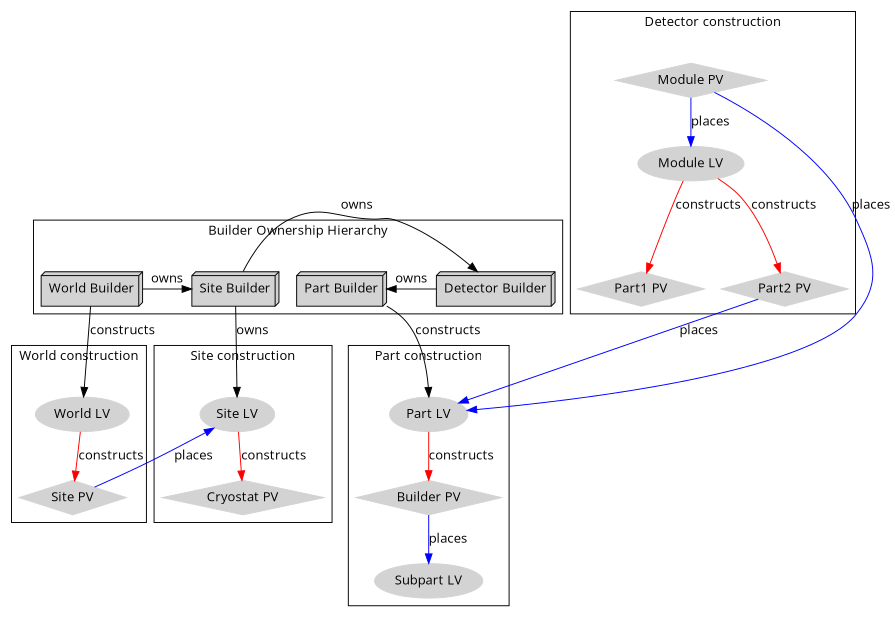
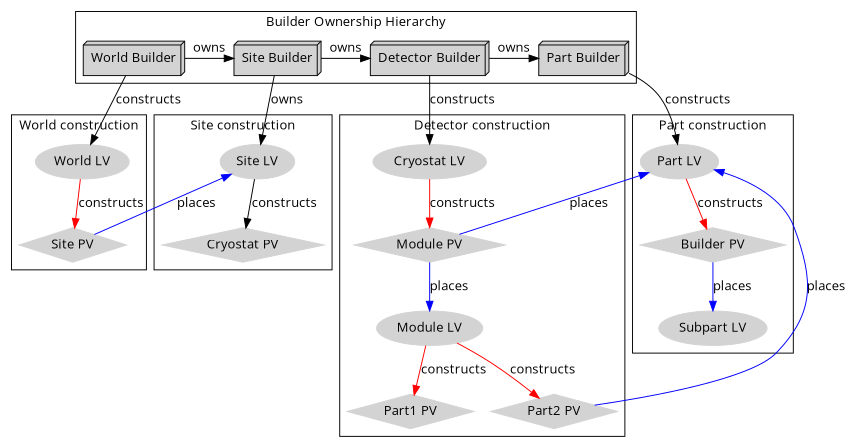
node "Cryostat LV": added
edge "Site LV" -> "Cryostat PV": color red -> black
